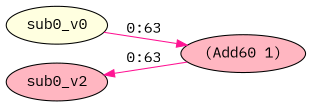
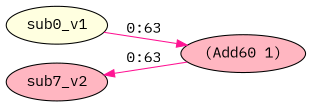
node "sub0_v0": label "sub0_v0" -> "sub0_v1"
node "sub0_v2": label "sub0_v2" -> "sub7_v2"
